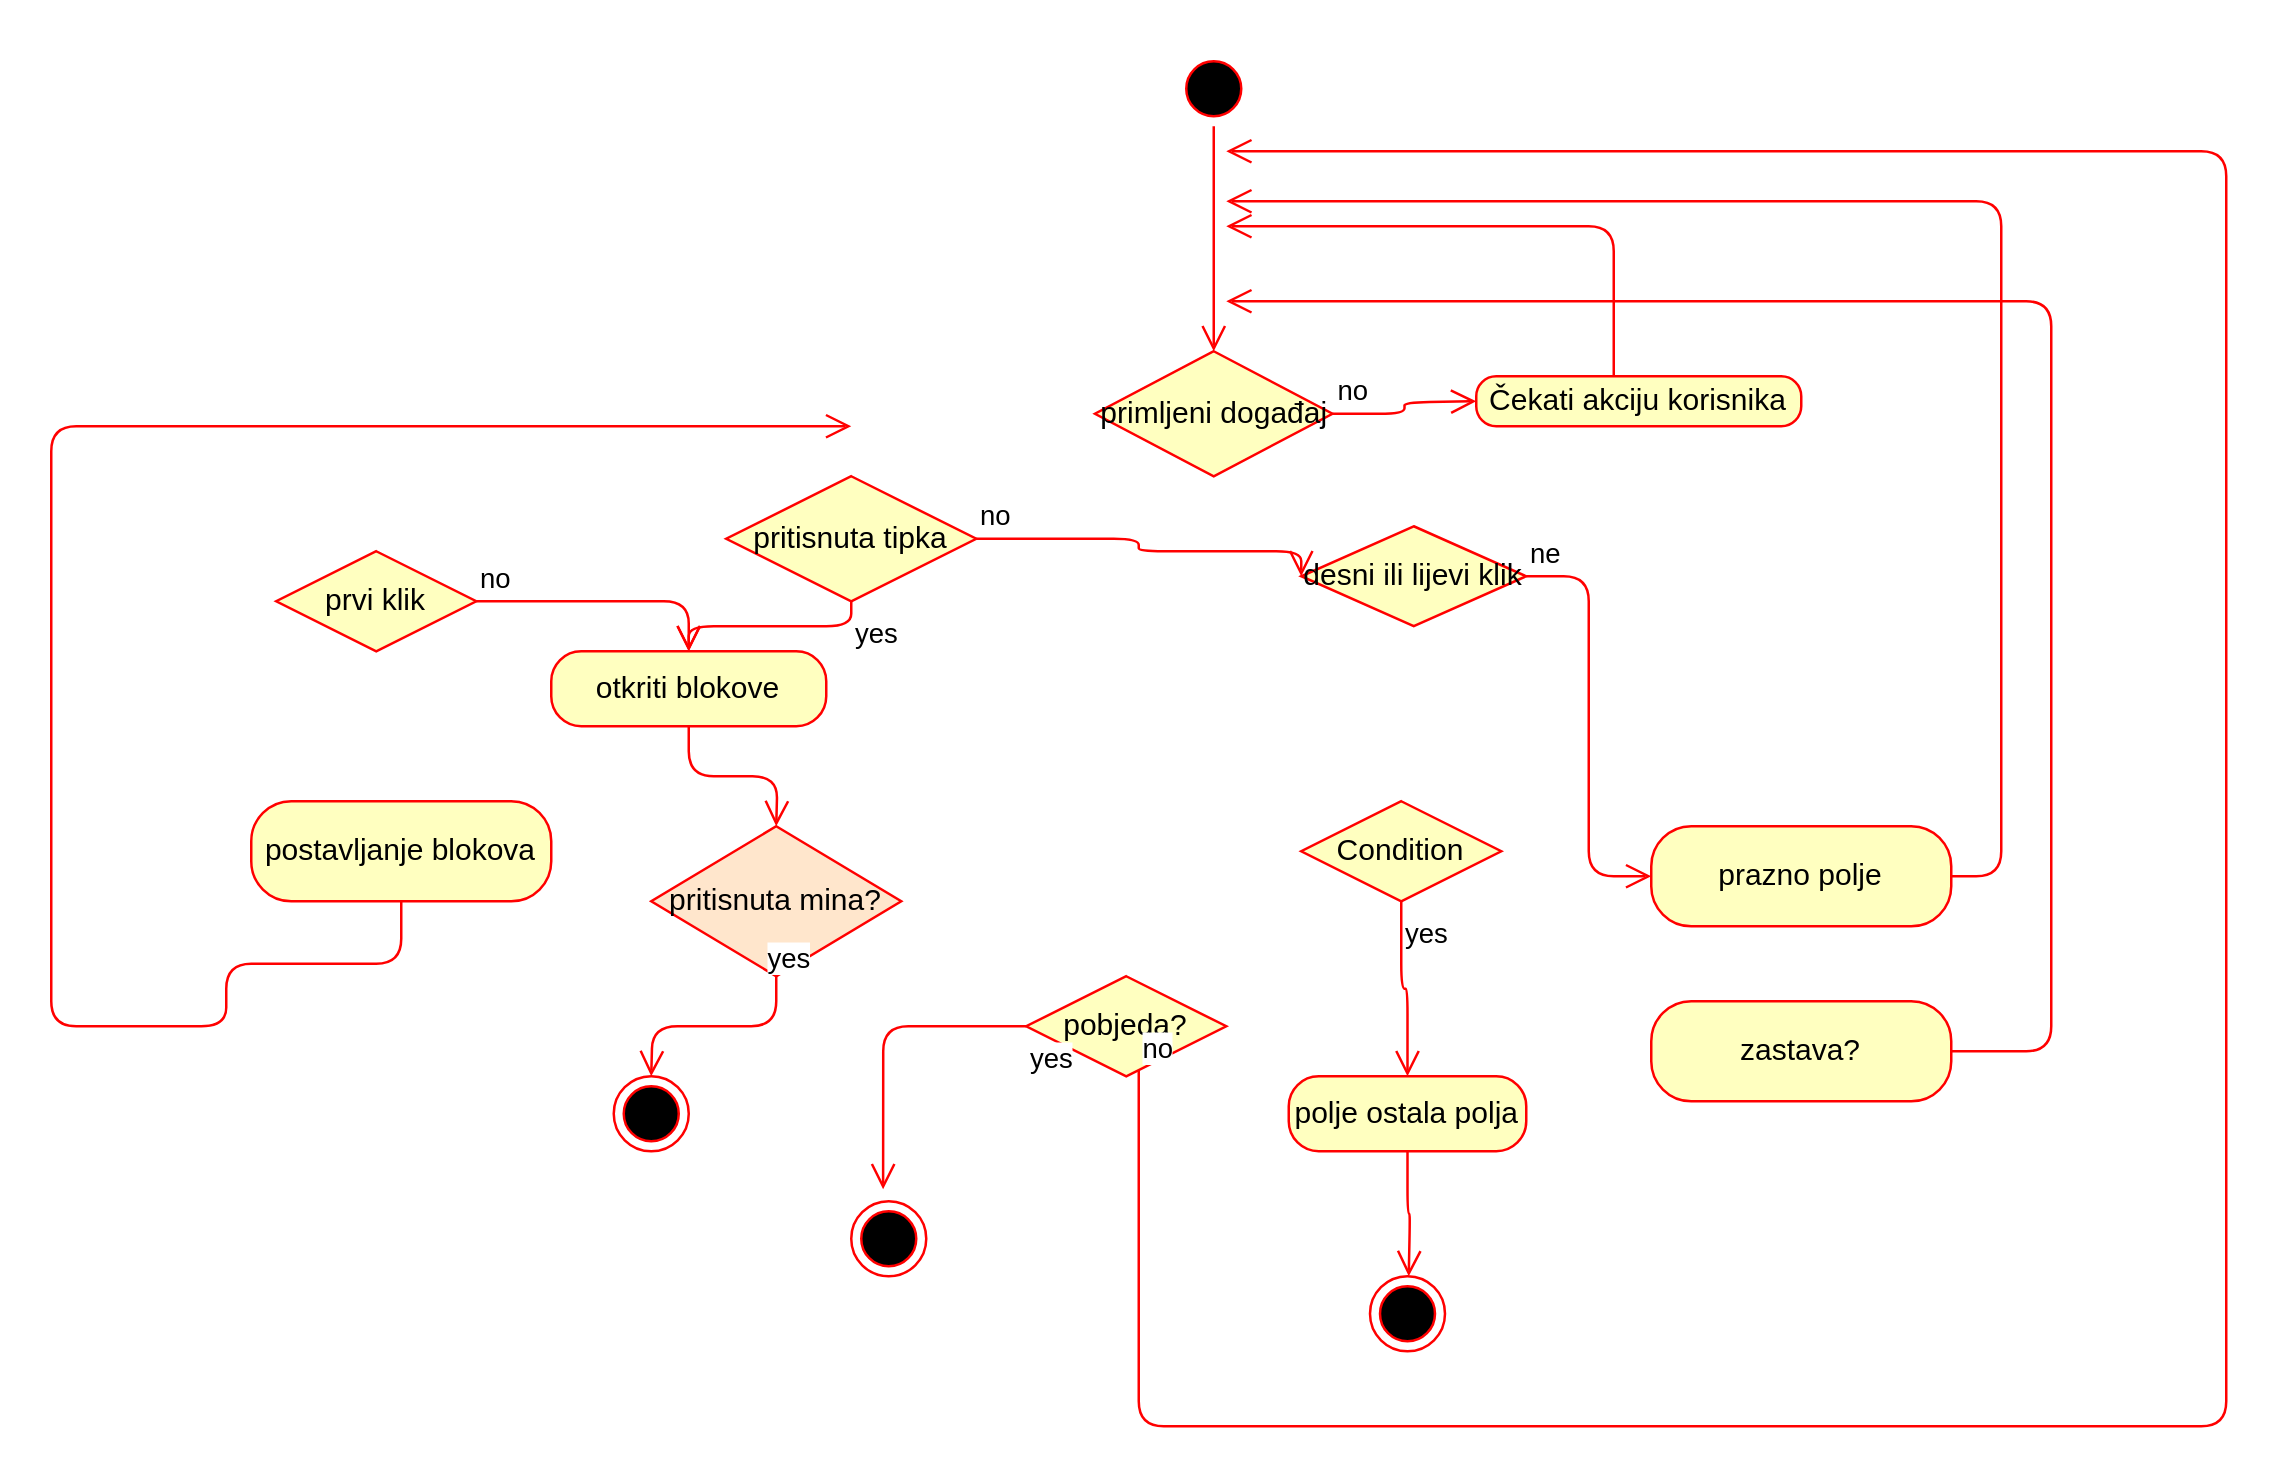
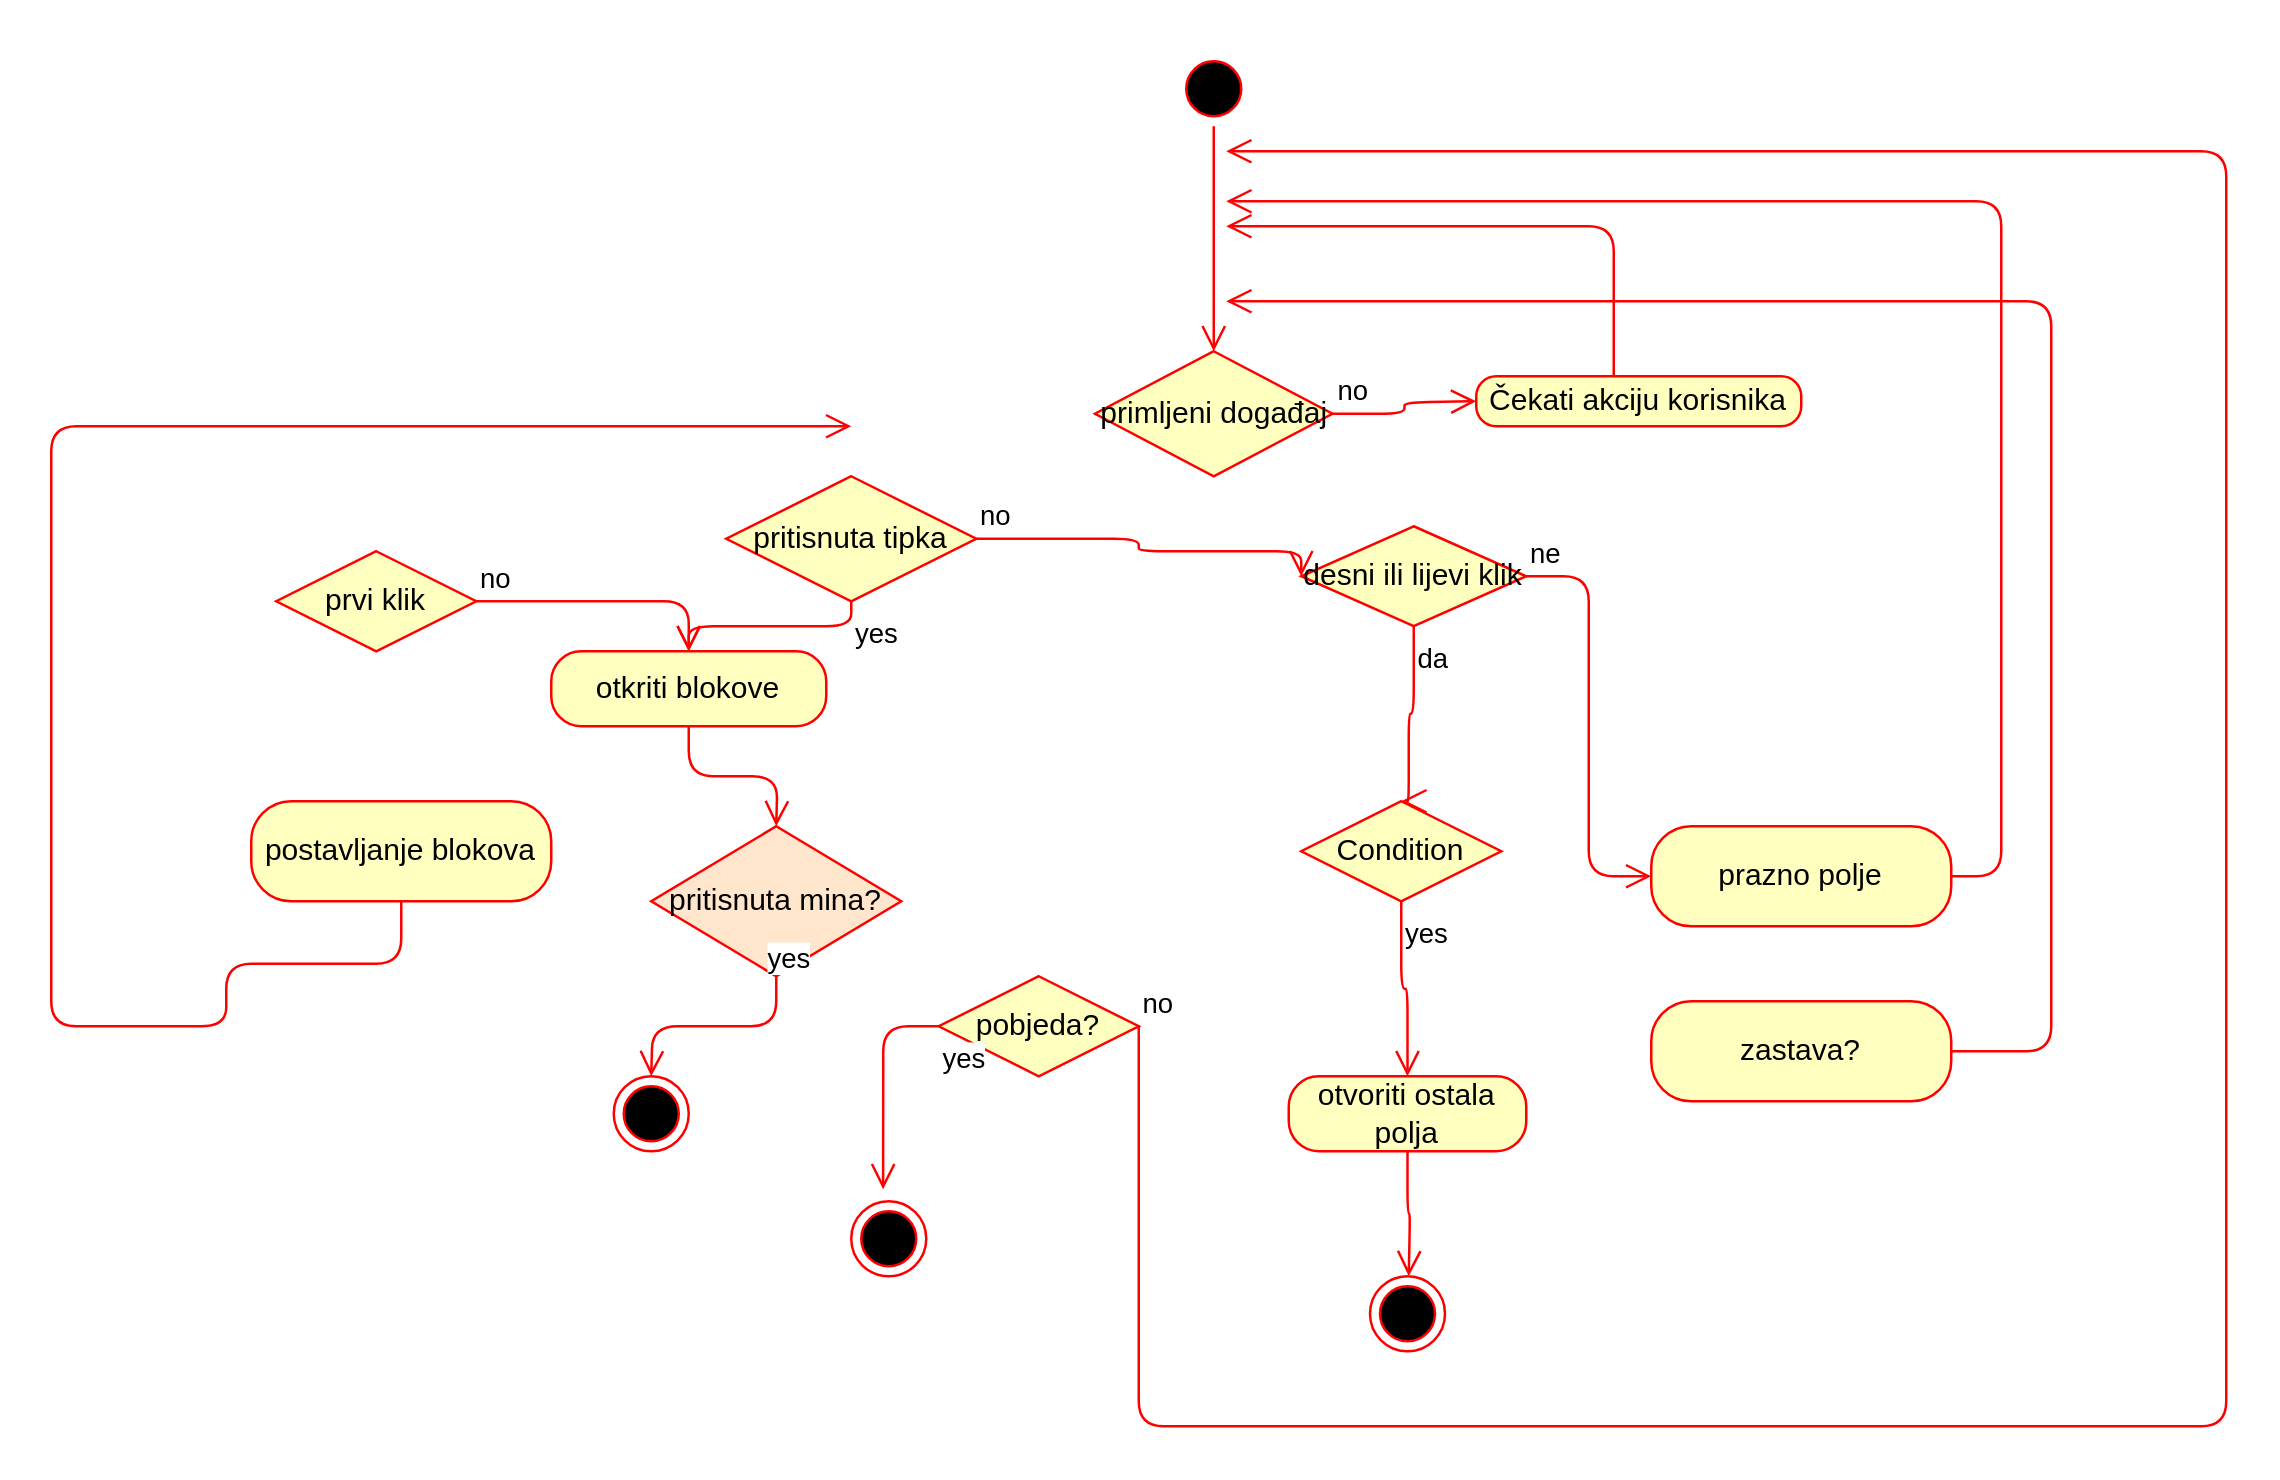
edge "desni ili lijevi klik" -> "Condition": added, label "da"
node "pobjeda?": moved (1126, 1026) -> (1039, 1026)
node "polje ostala polja": label "polje ostala polja" -> "otvoriti ostala polja"
